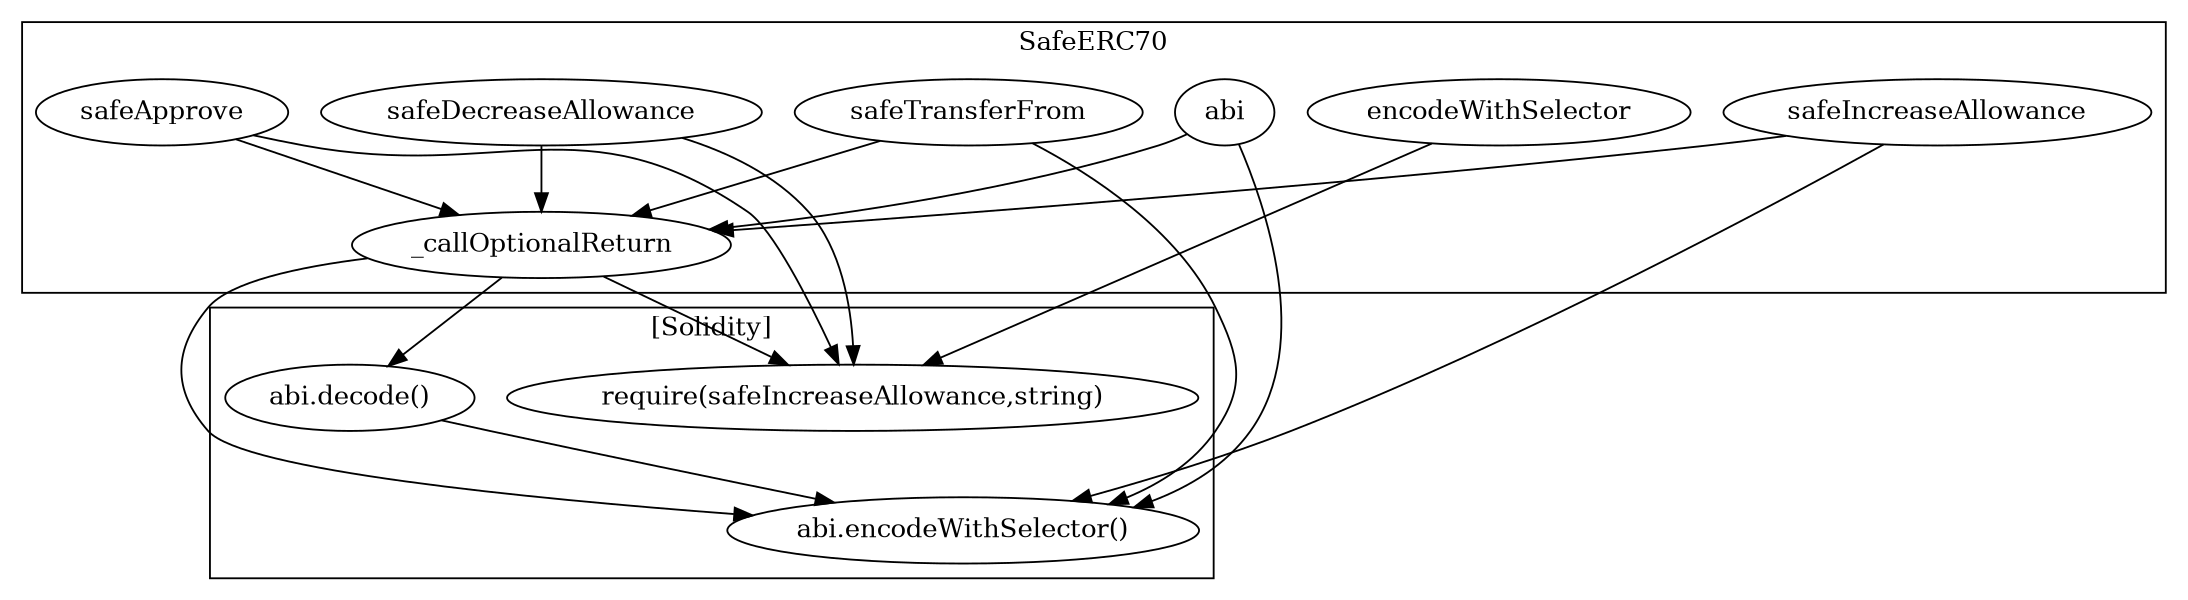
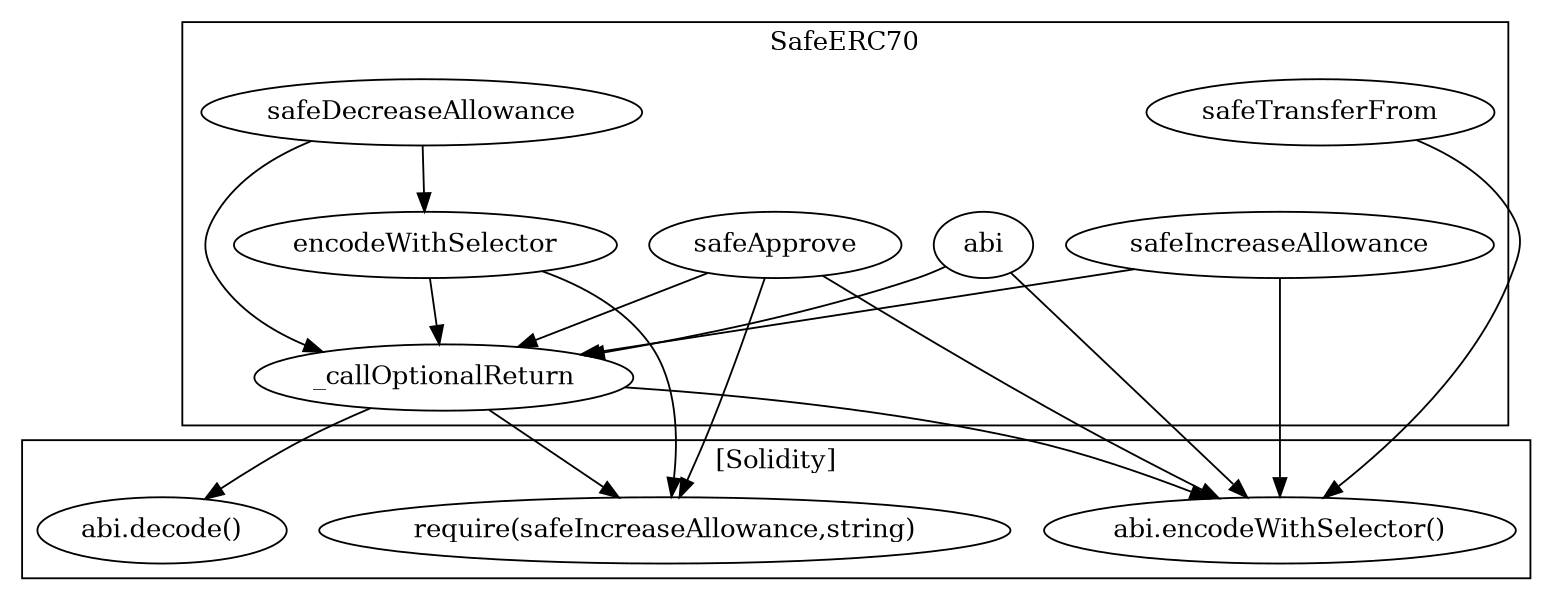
edge "safeTransferFrom" -> "_callOptionalReturn": now "encodeWithSelector" -> "_callOptionalReturn"
edge "safeDecreaseAllowance" -> "require(safeIncreaseAllowance,string)": now "safeDecreaseAllowance" -> "encodeWithSelector"
edge "abi.decode()" -> "abi.encodeWithSelector()": now "safeApprove" -> "abi.encodeWithSelector()"
